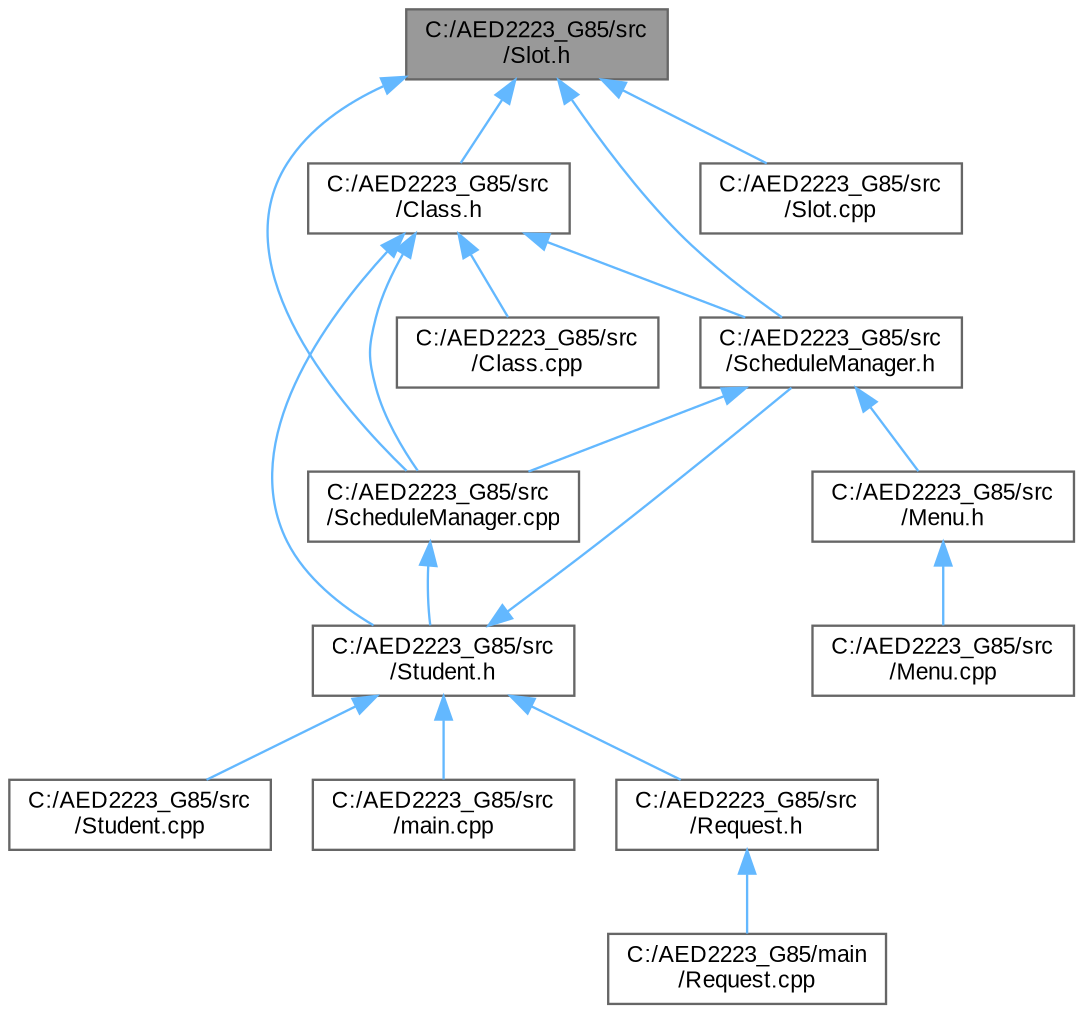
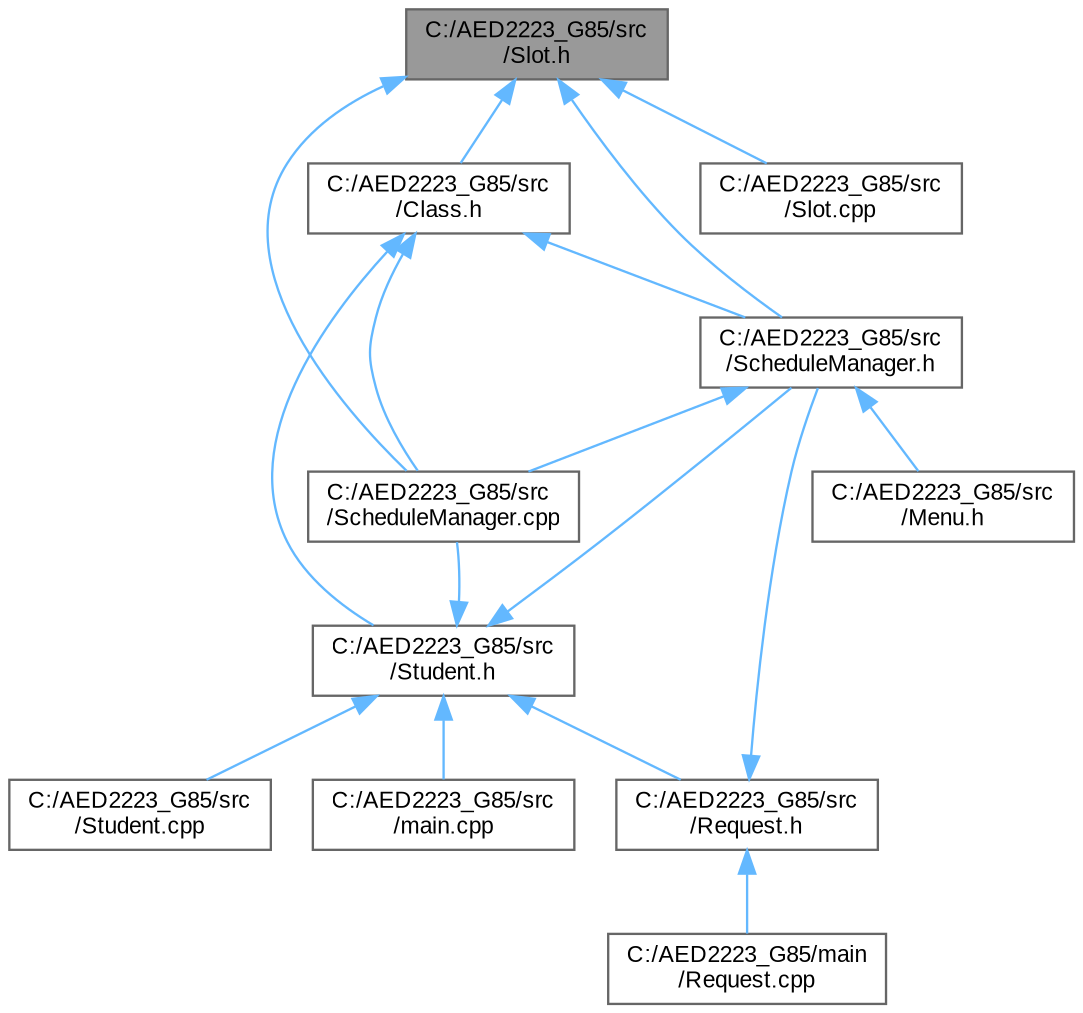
node "C:/AED2223_G85/src /Class.cpp": removed
edge "C:/AED2223_G85/src /ScheduleManager.h" -> "C:/AED2223_G85/src /Request.h": added
edge "C:/AED2223_G85/src /Student.h" -> "C:/AED2223_G85/src /ScheduleManager.cpp": reversed
node "C:/AED2223_G85/src /Menu.cpp": removed
